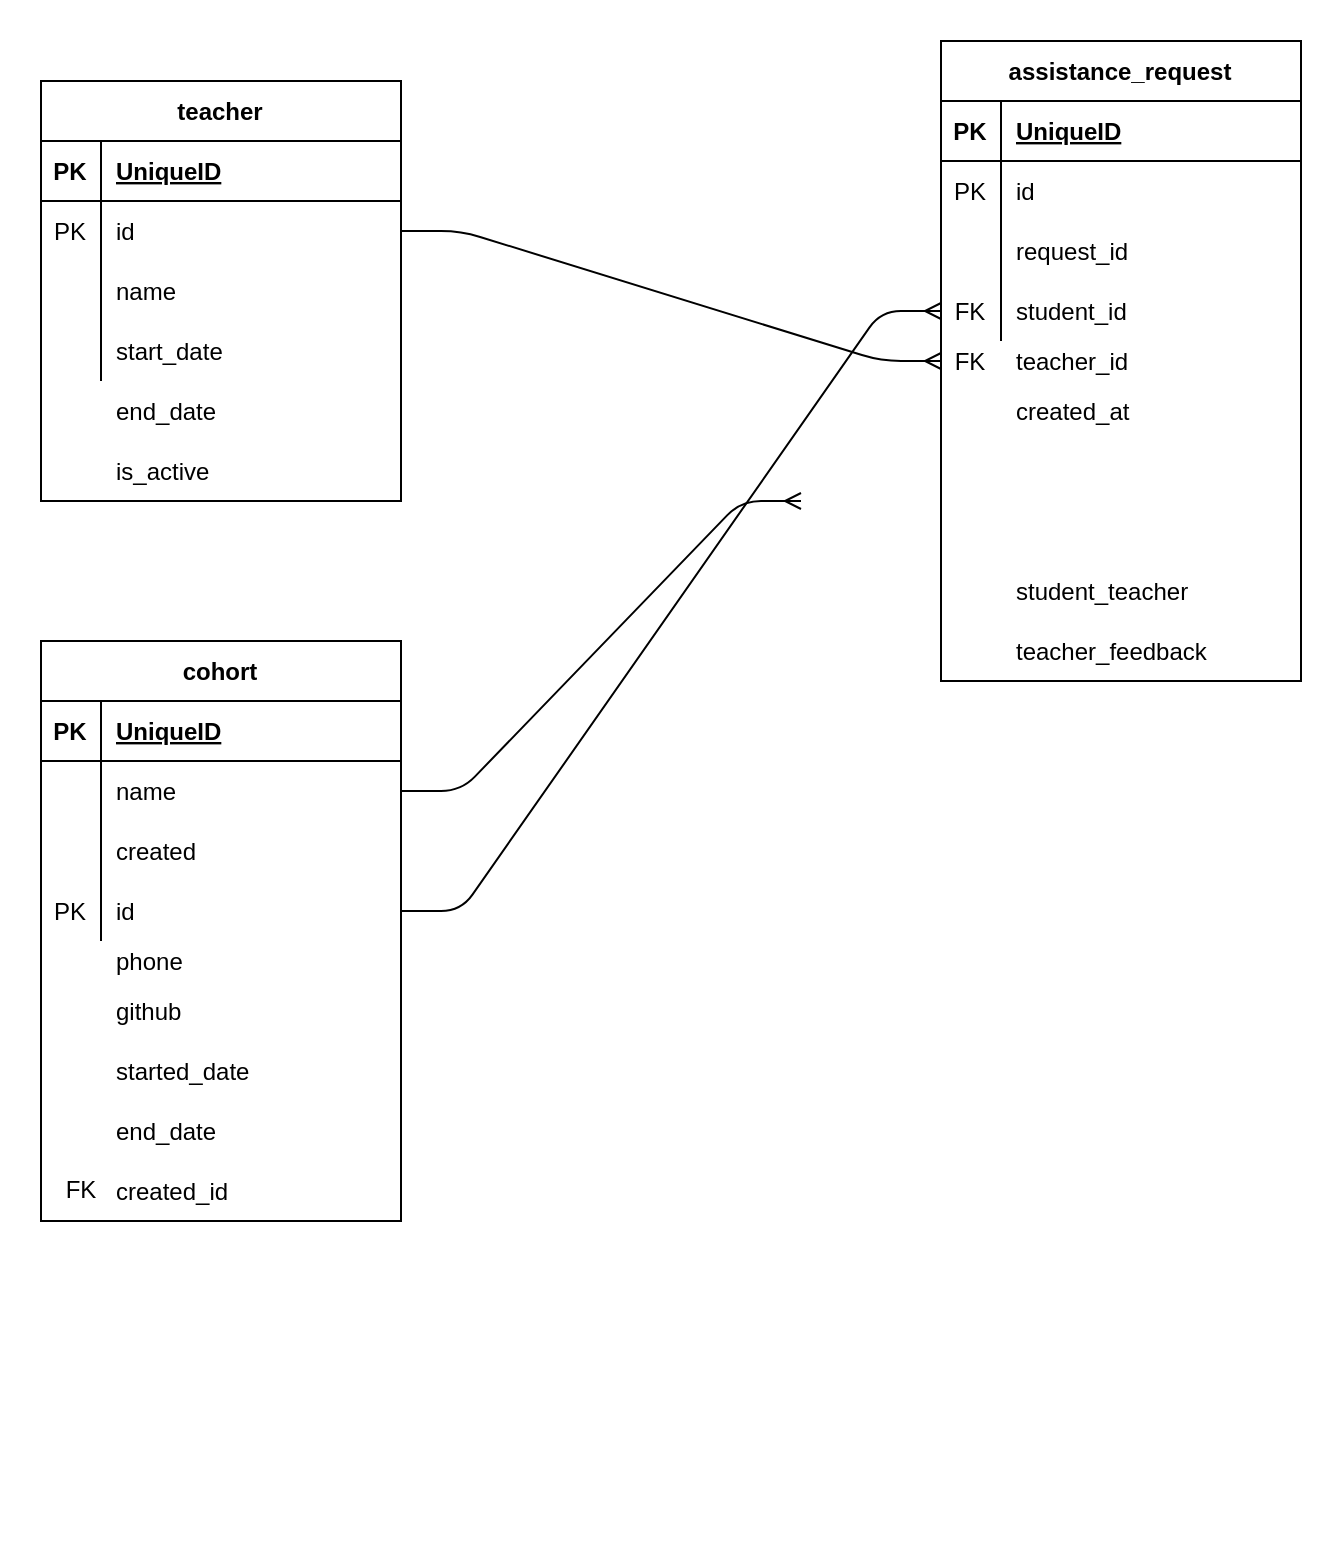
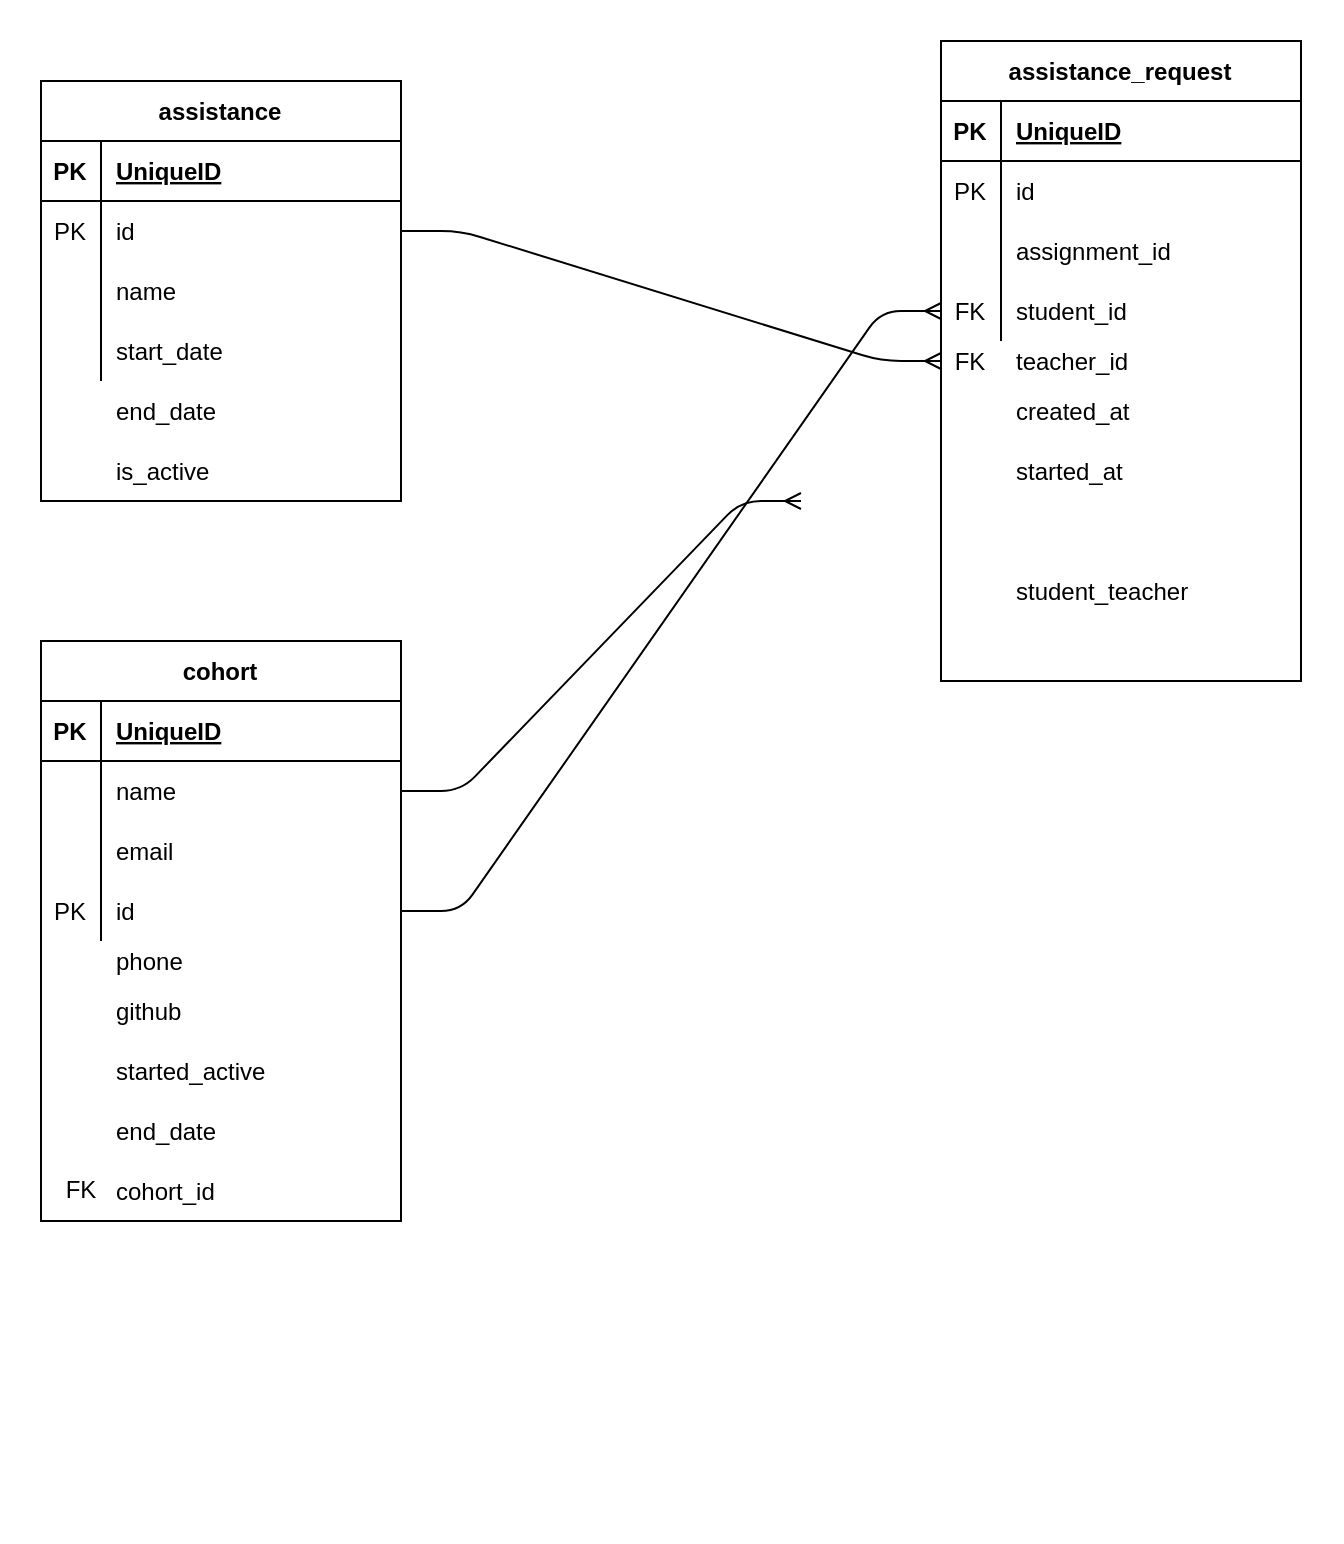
node "teacher": label "teacher" -> "assistance"
node "request_id": label "request_id" -> "assignment_id"
node "started_at": added
node "teacher_feedback": removed
node "created": label "created" -> "email"
node "started_date": label "started_date" -> "started_active"
node "created_id": label "created_id" -> "cohort_id"
